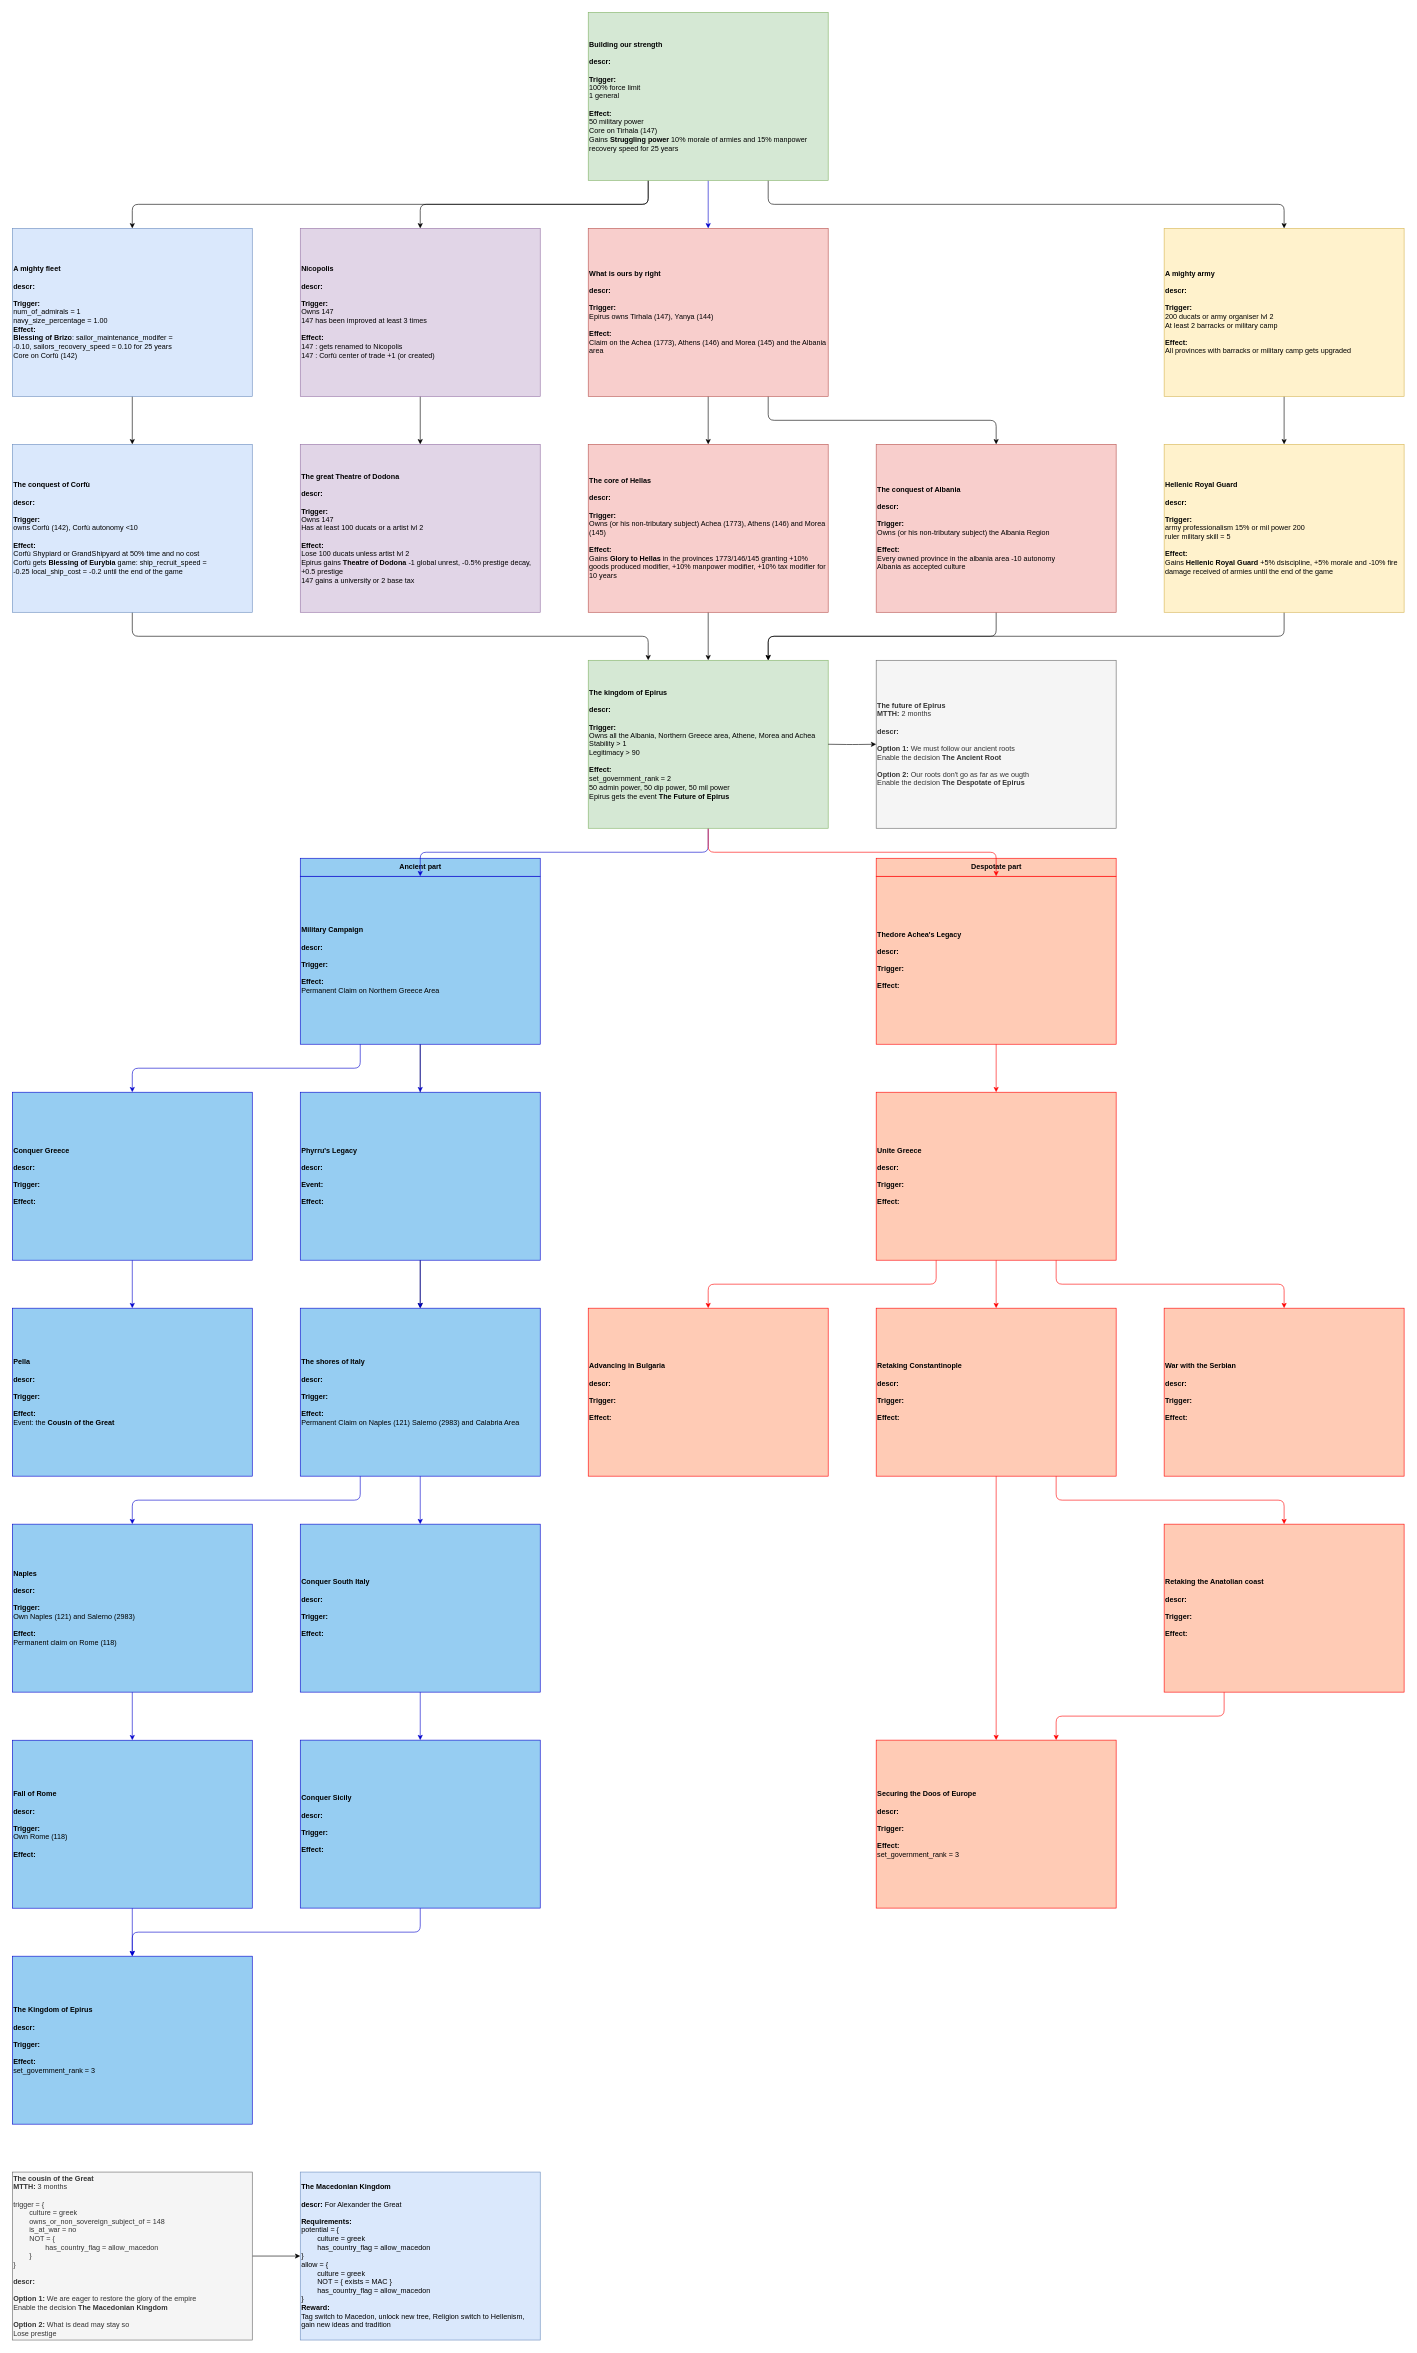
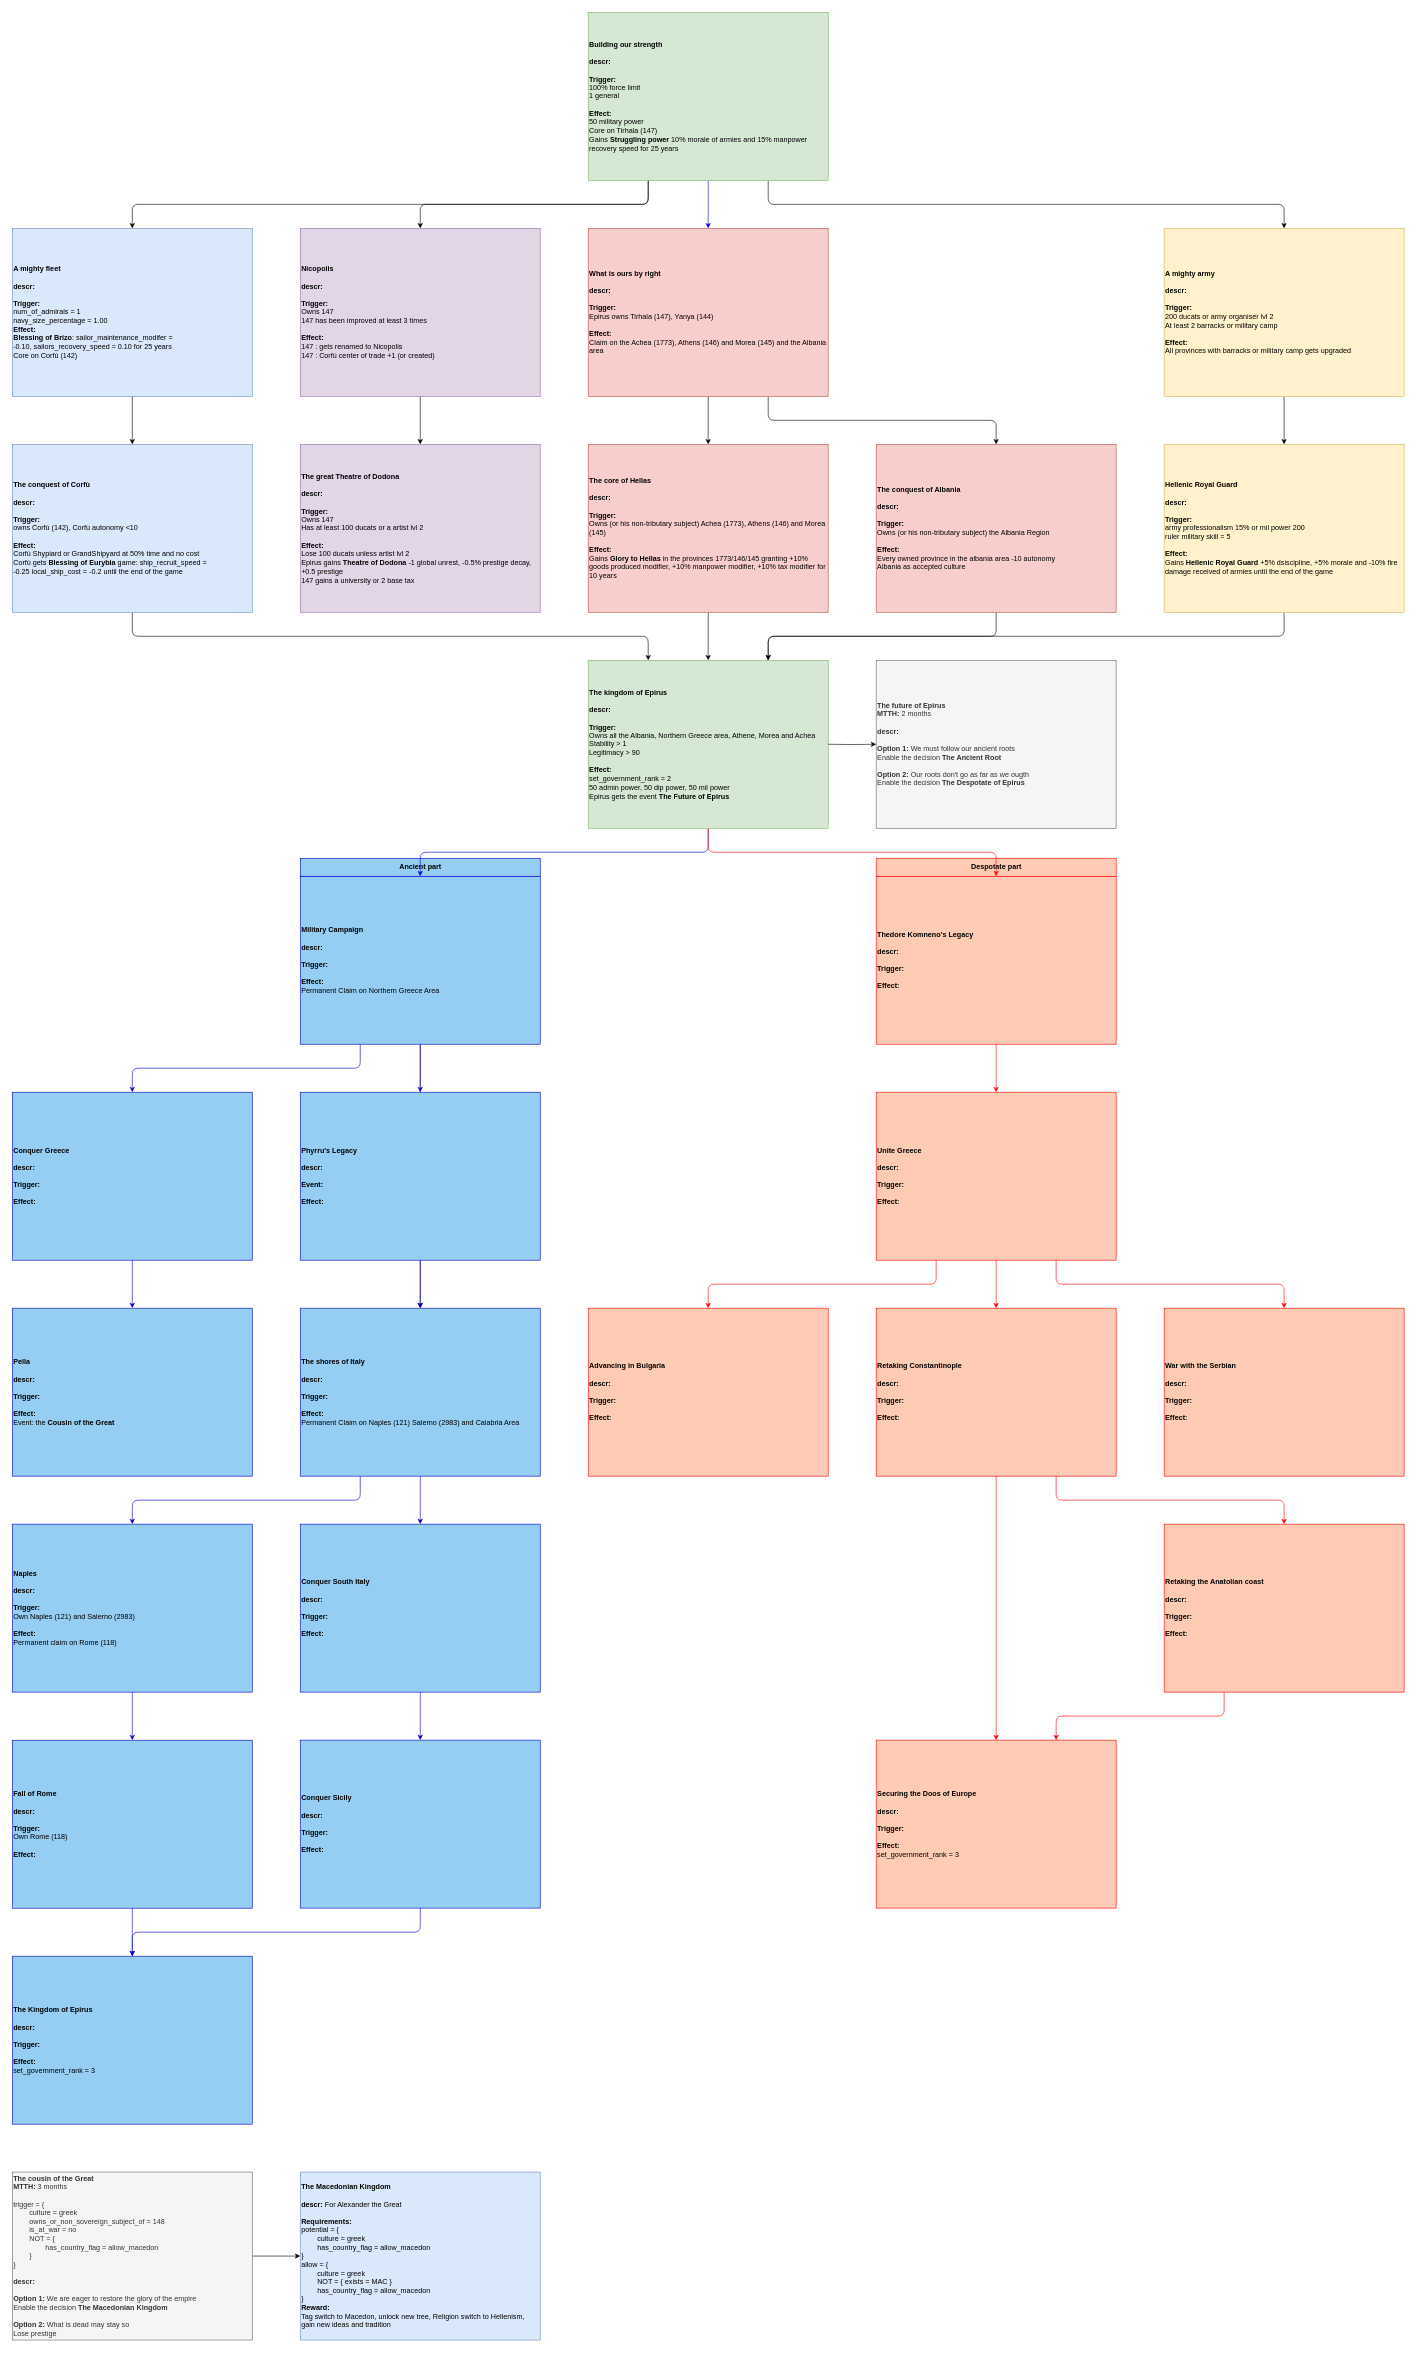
node "Thedore Achea's Legacy descr: Trigger: Effect:": label "Thedore Achea's Legacy descr: Trigger: Effect:" -> "Thedore Komneno's Legacy descr: Trigger: Effect:"
